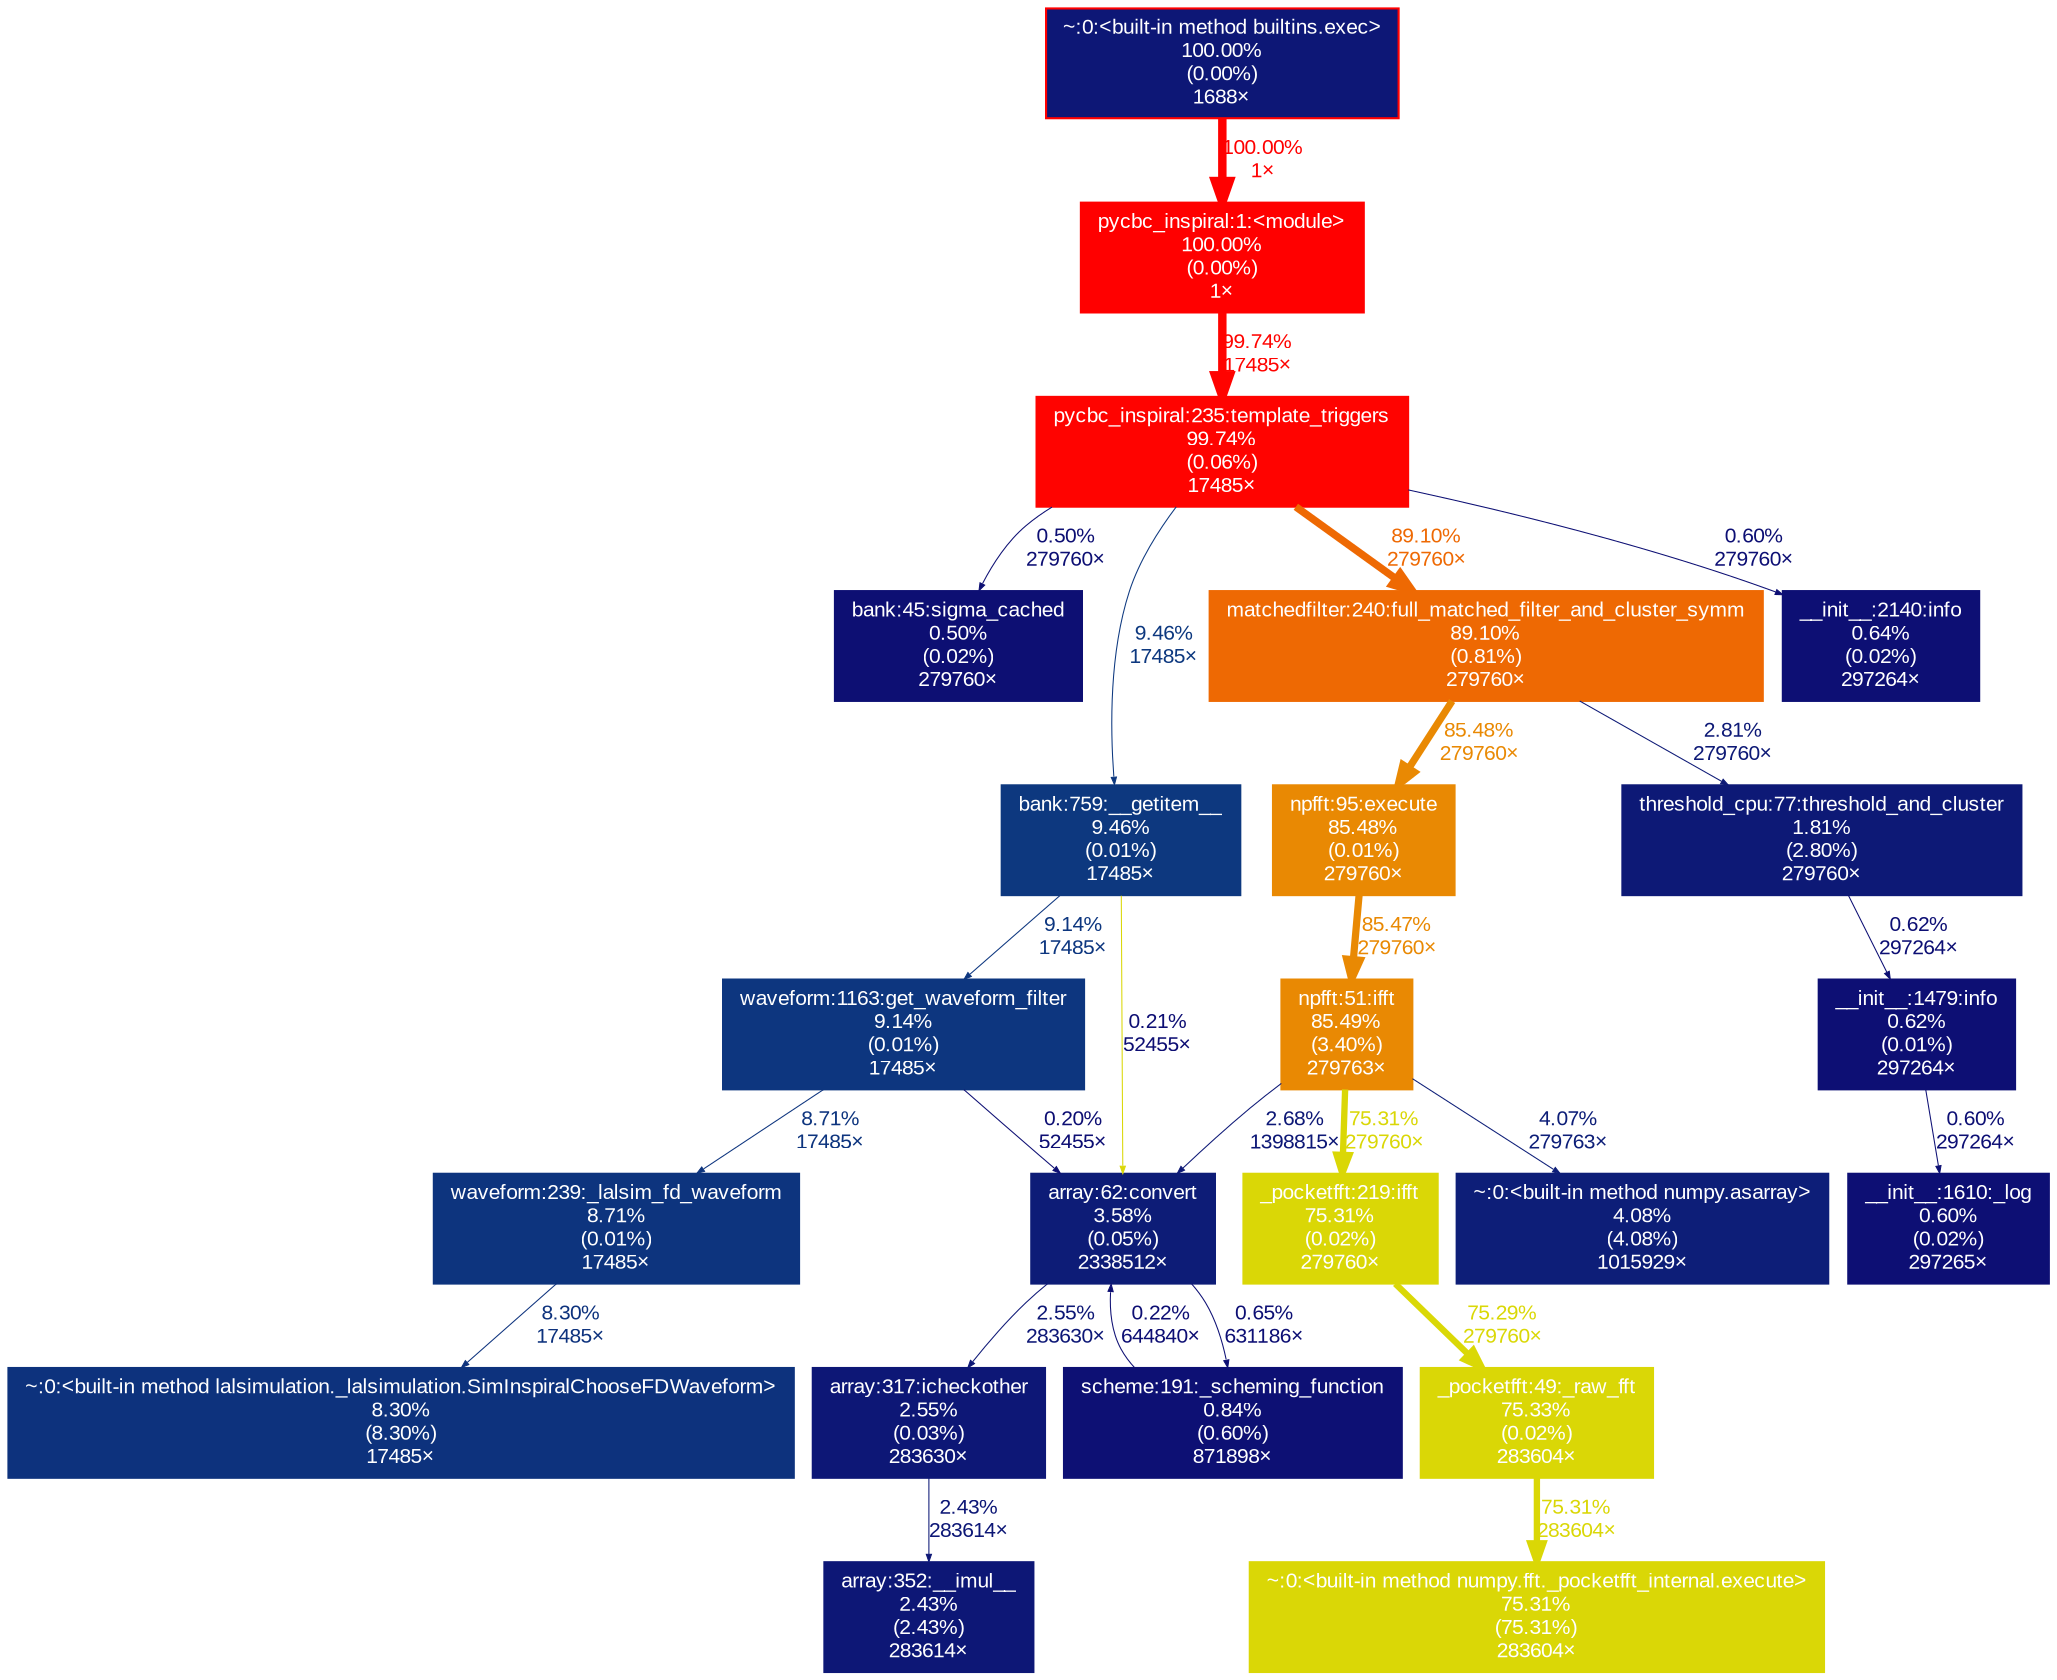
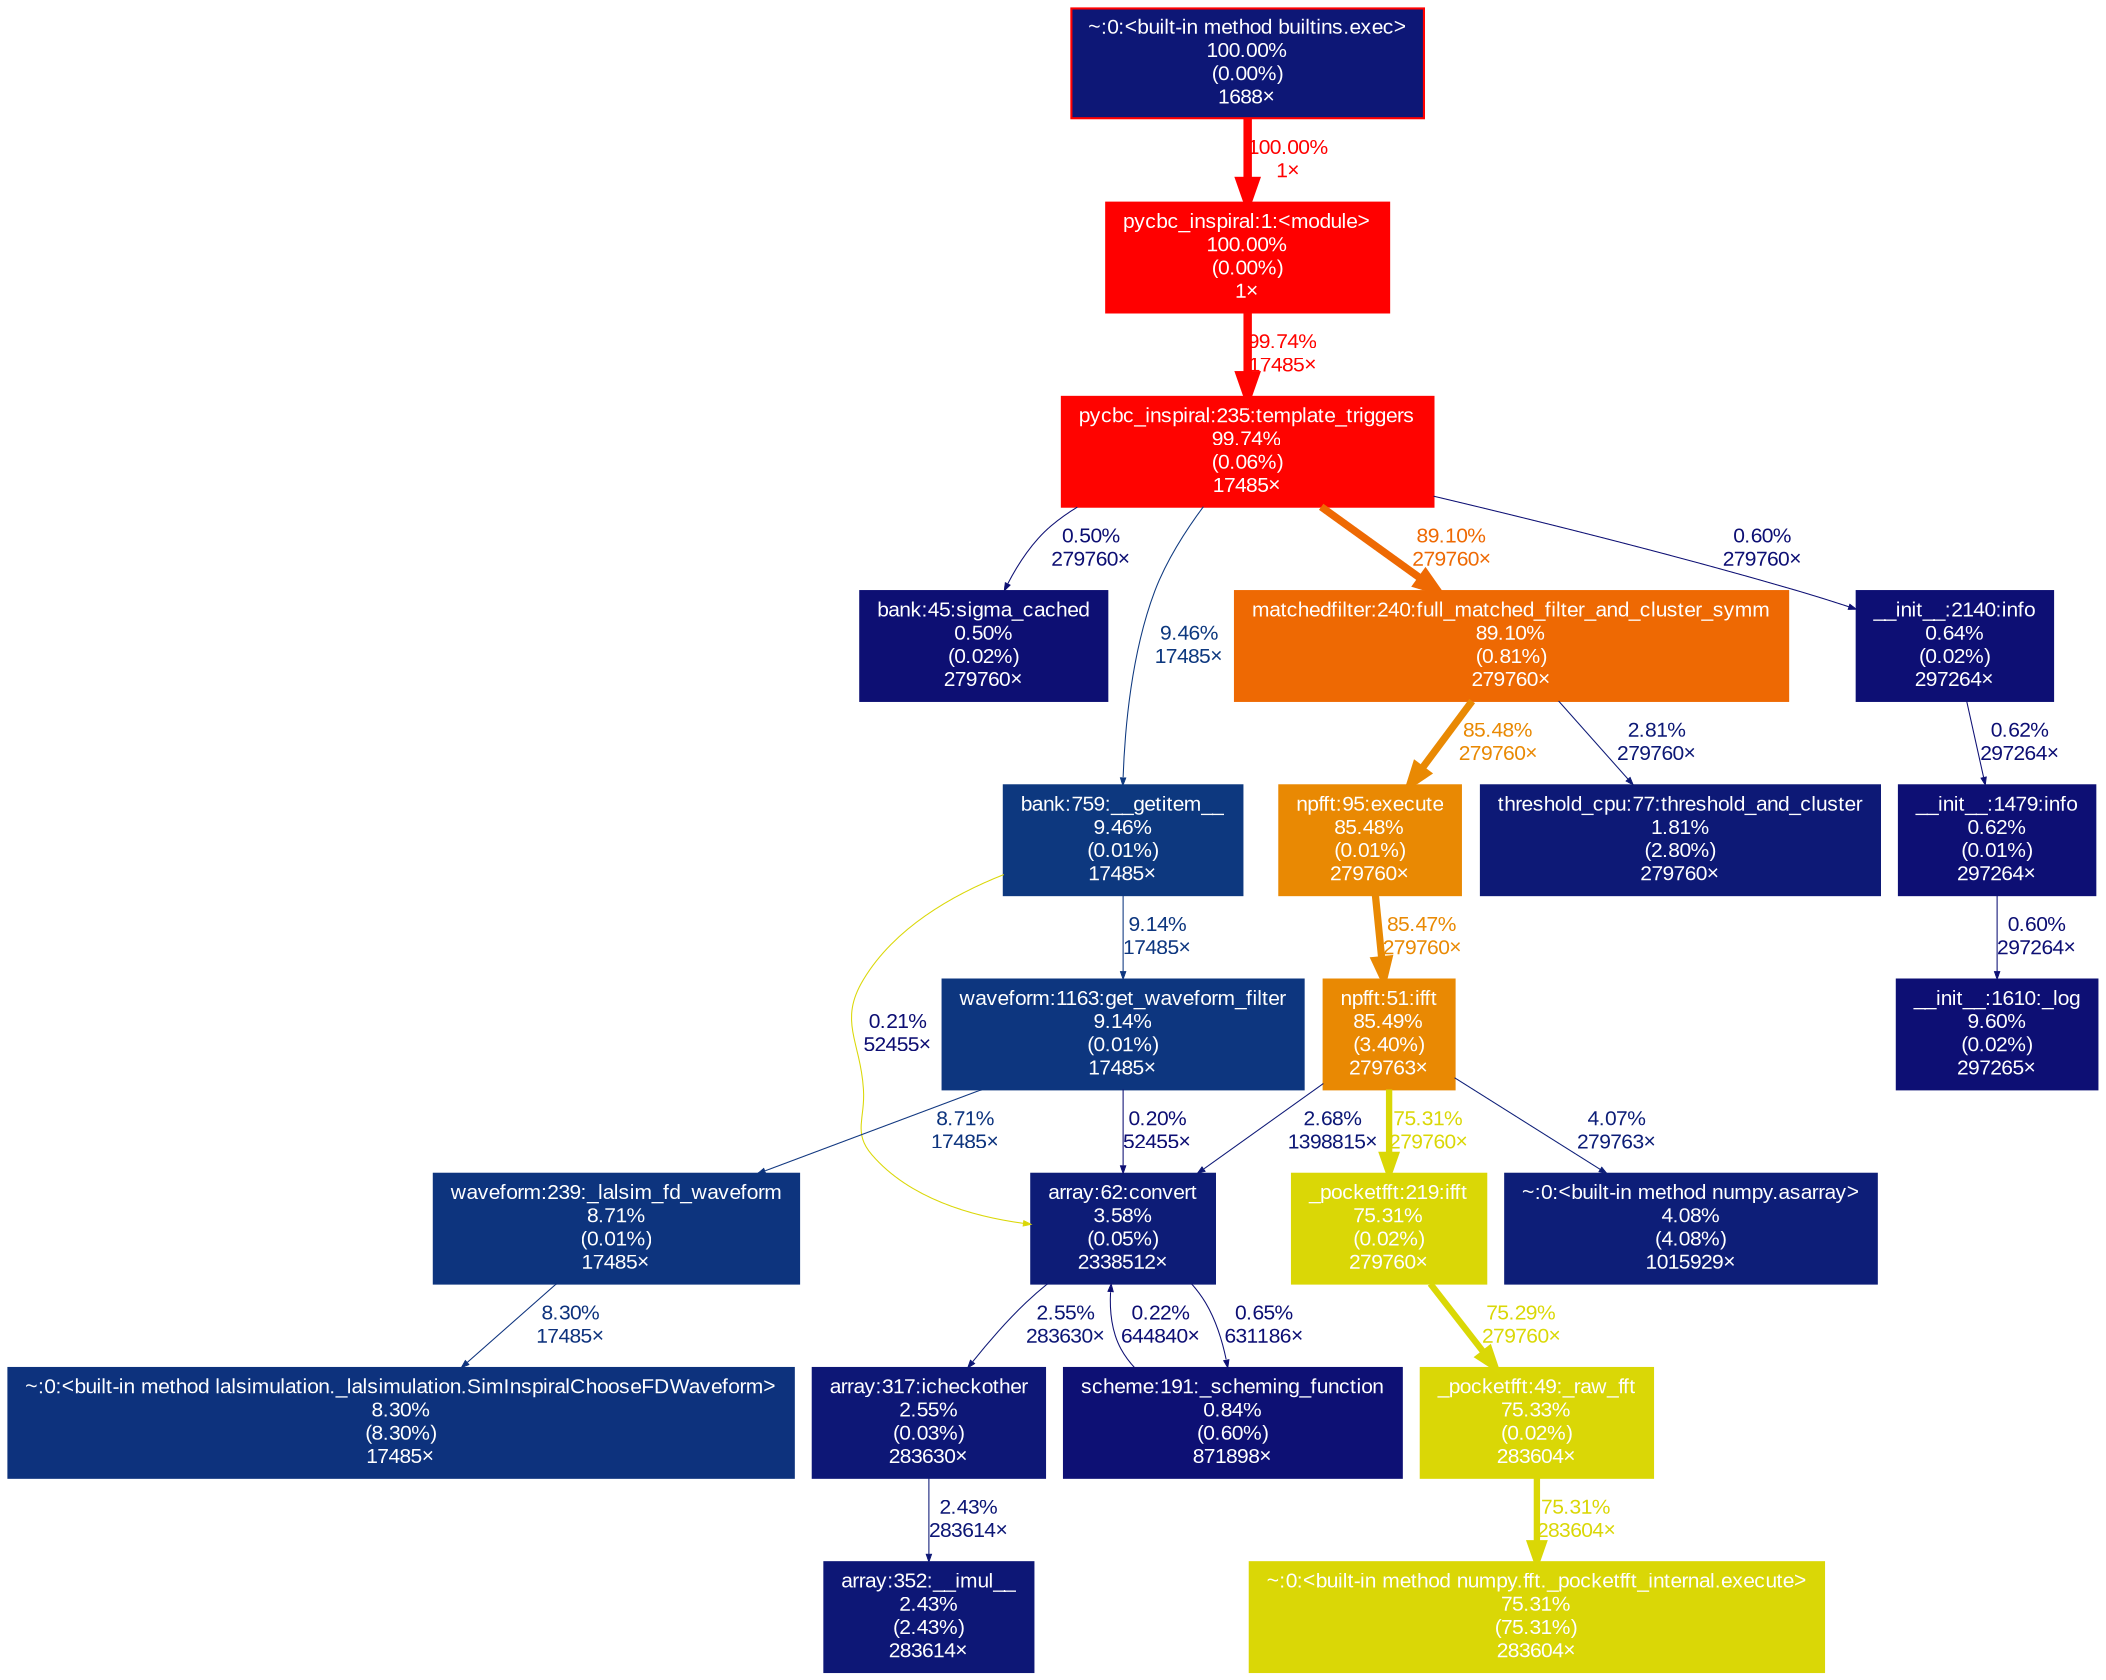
edge "threshold_cpu:77:threshold_and_cluster 1.81% (2.80%) 279760×" -> "__init__:1479:info 0.62% (0.01%) 297264×": now "__init__:2140:info 0.64% (0.02%) 297264×" -> "__init__:1479:info 0.62% (0.01%) 297264×"
node "__init__:1610:_log 0.60% (0.02%) 297265×": label "__init__:1610:_log 0.60% (0.02%) 297265×" -> "__init__:1610:_log 9.60% (0.02%) 297265×"
